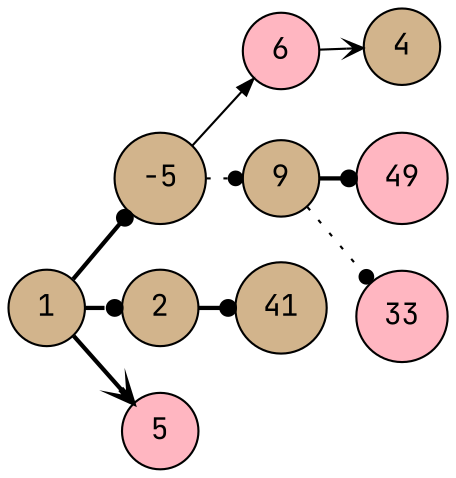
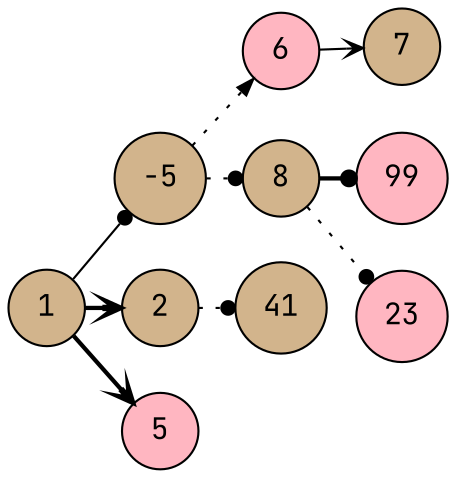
node "4": label "4" -> "7"
edge "-5" -> "6": style solid -> dotted
node "9": label "9" -> "8"
node "49": label "49" -> "99"
edge "1" -> "-5": style bold -> solid
edge "1" -> "2": arrowhead dot -> vee
edge "2" -> "41": style bold -> dotted
node "33": label "33" -> "23"
